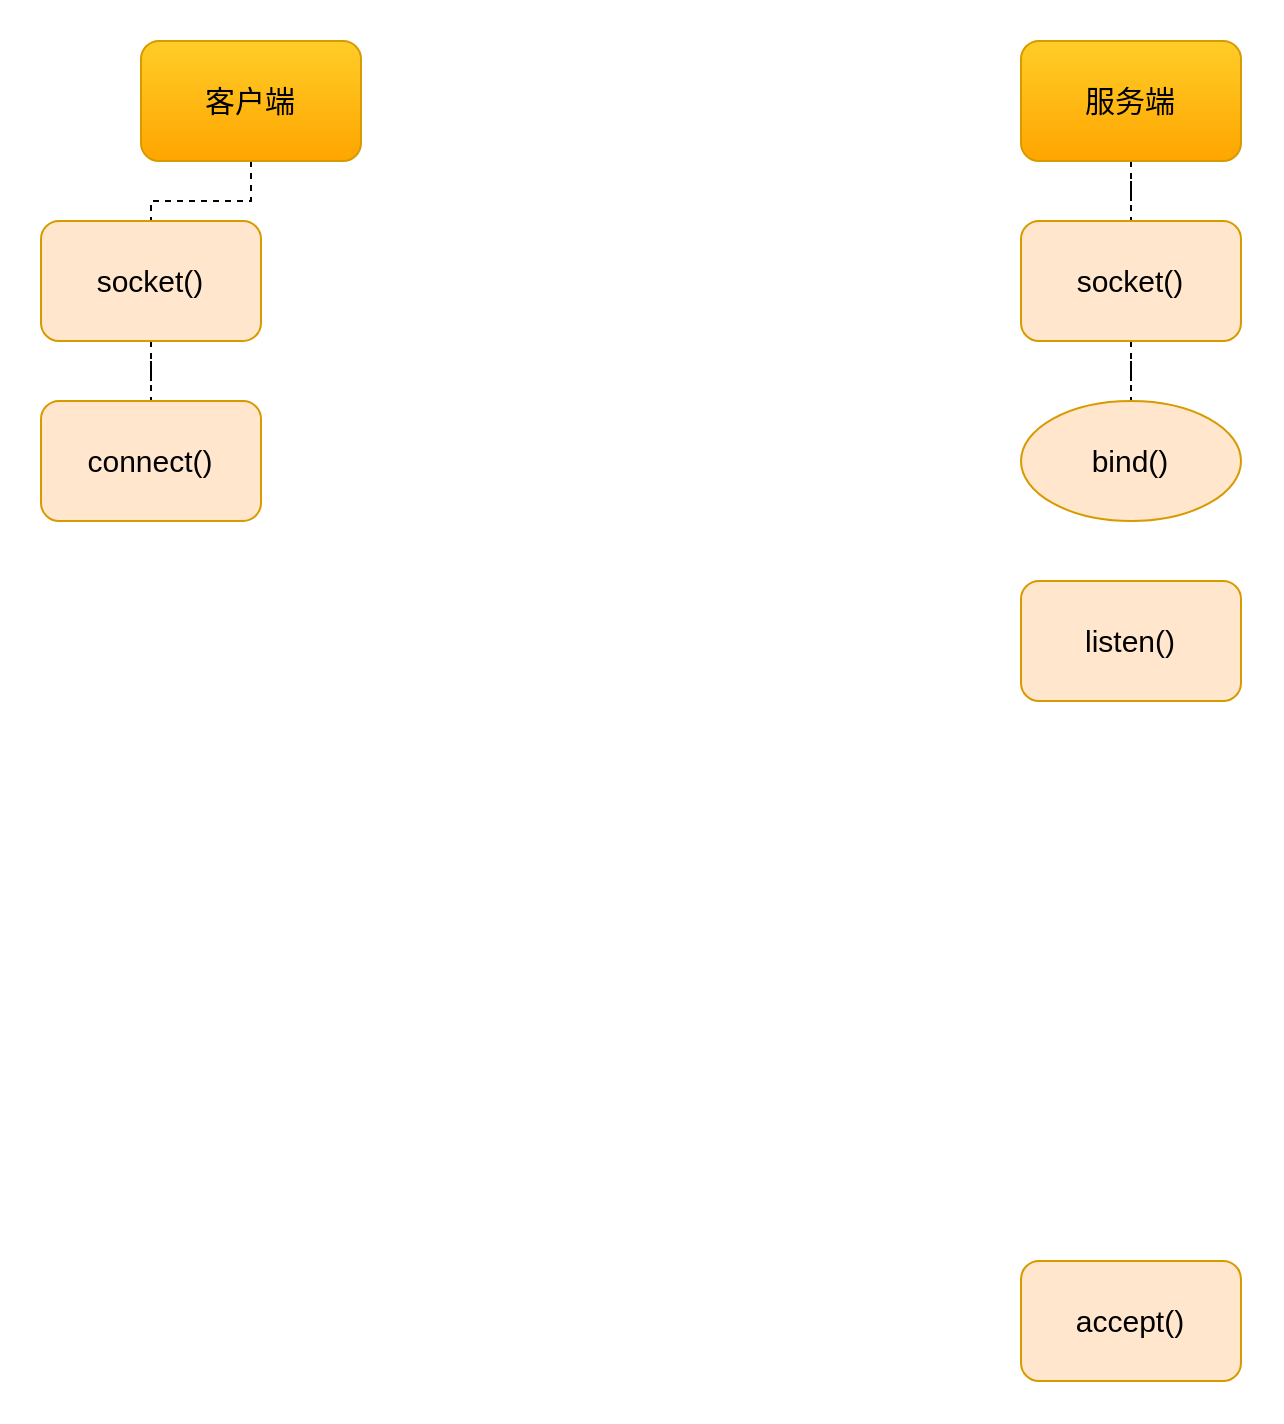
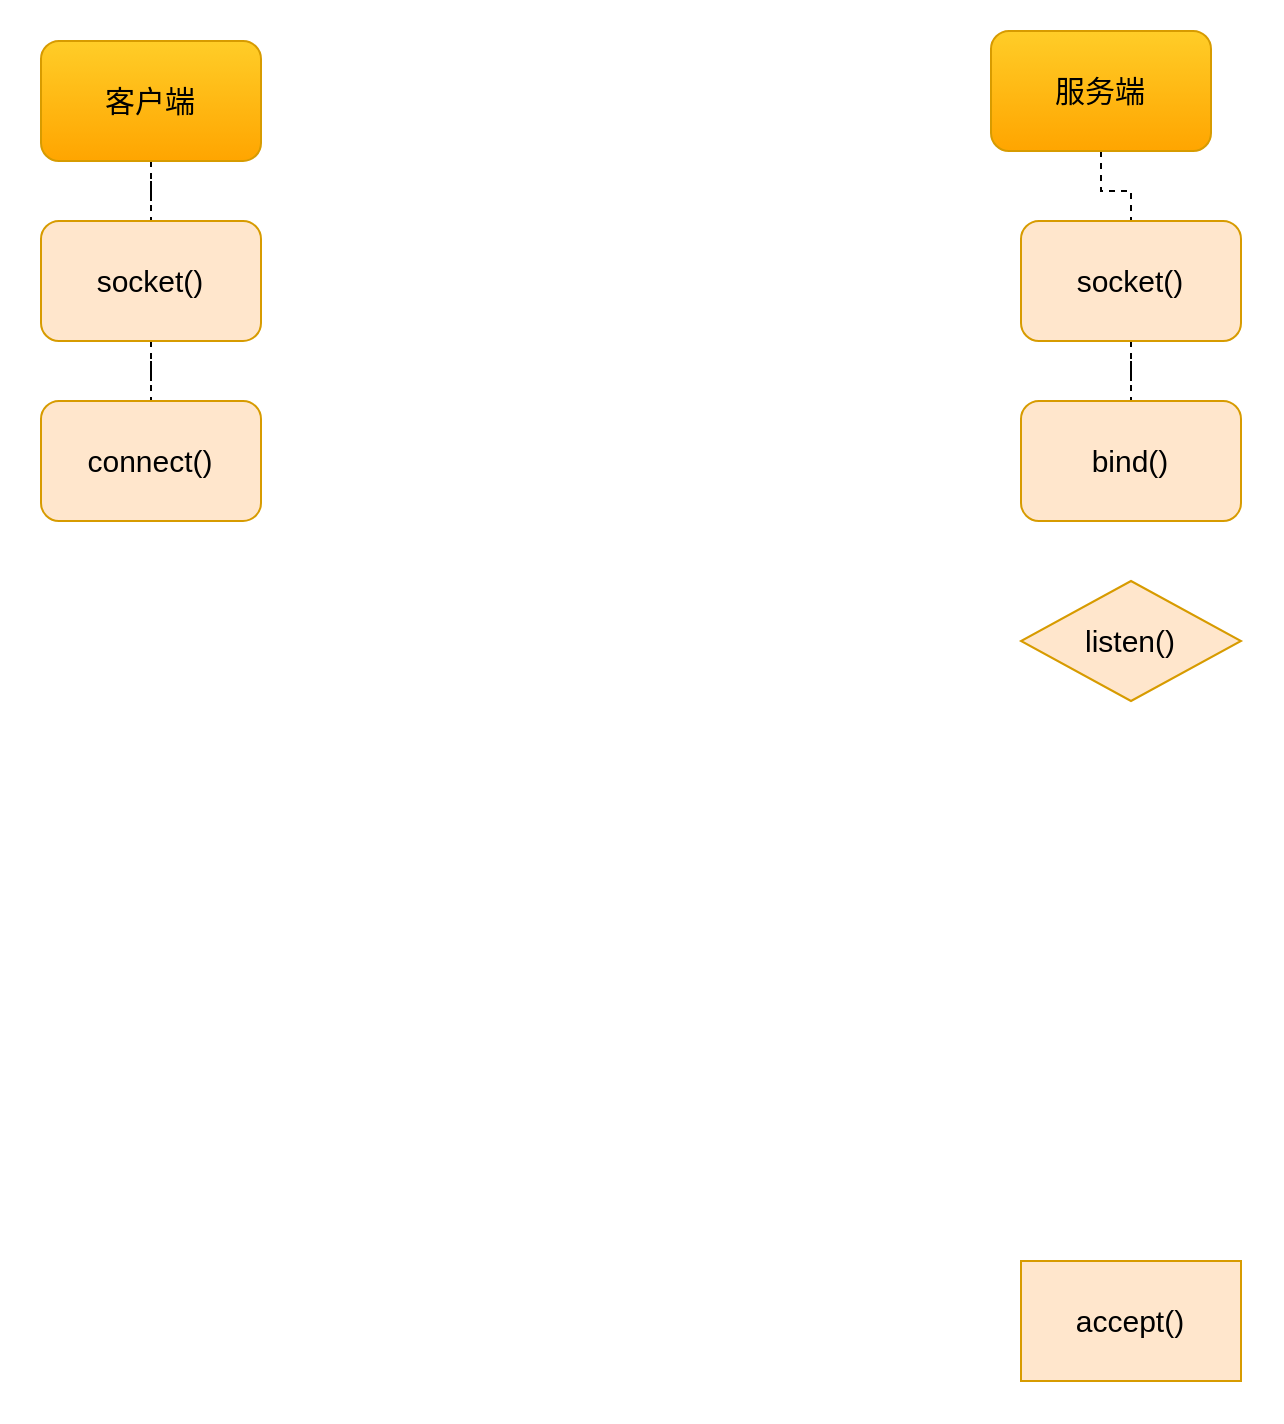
node "客户端": moved (251, 101) -> (151, 101)
node "服务端": moved (1131, 101) -> (1101, 91)
node "bind()": shape ellipse -> rounded rectangle
node "listen()": shape rounded rectangle -> diamond
node "accept()": shape rounded rectangle -> rectangle
